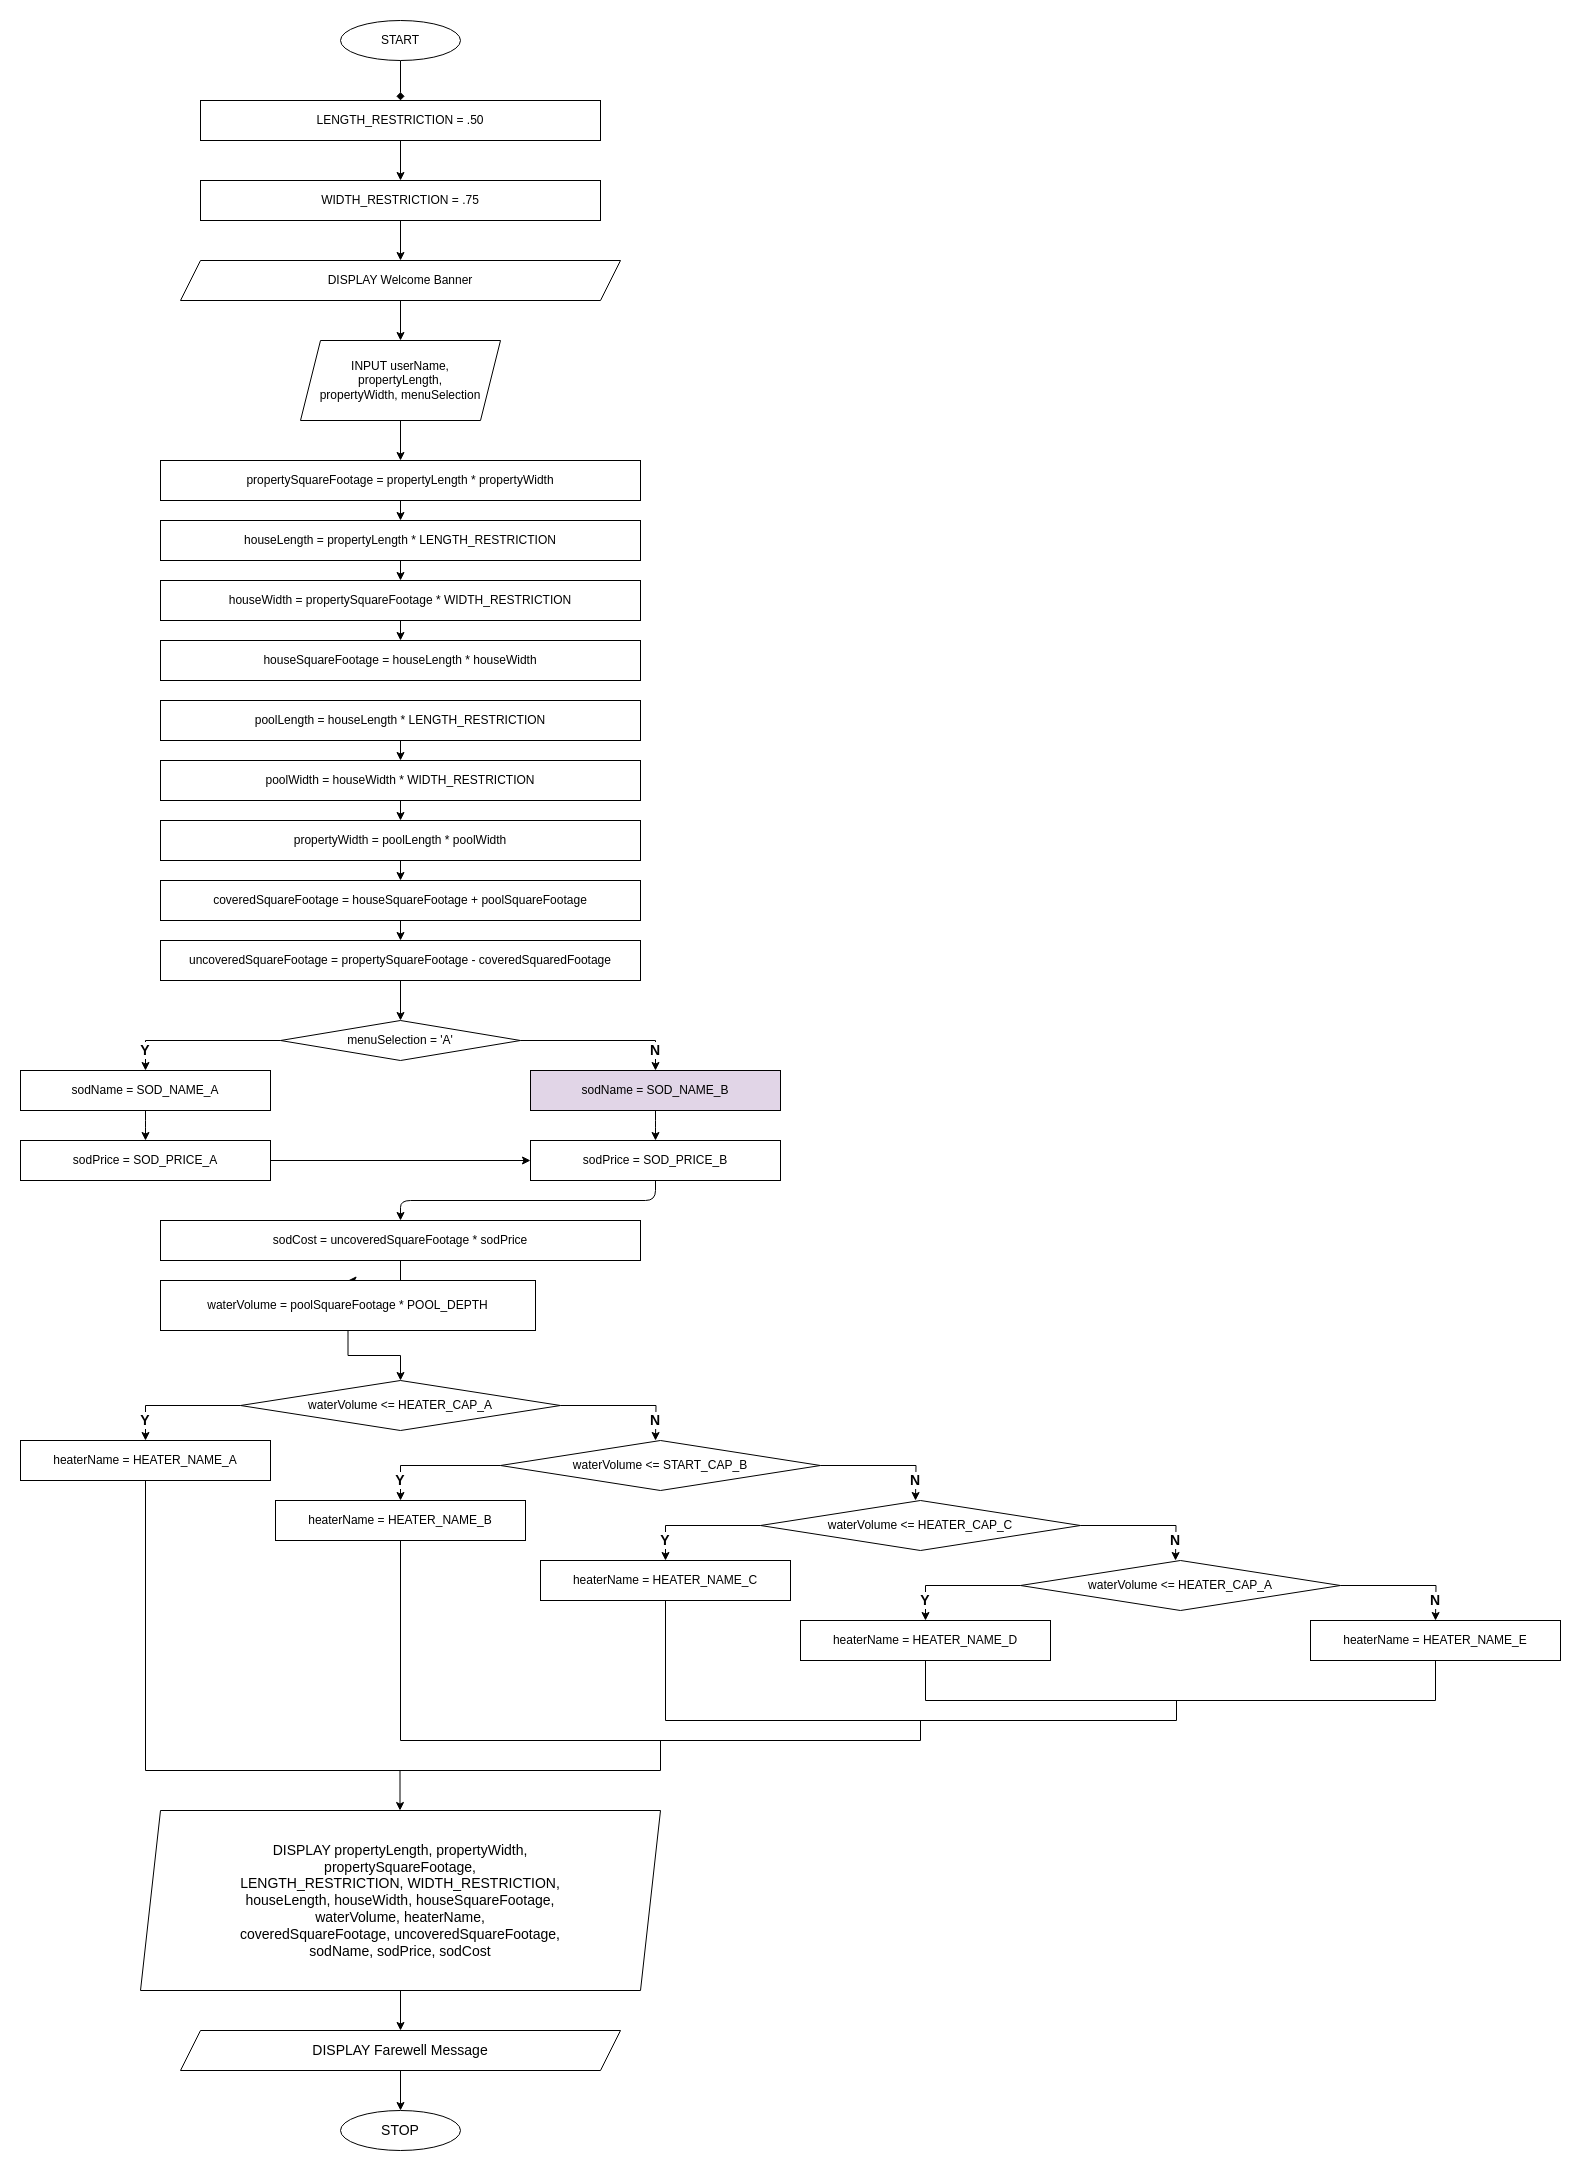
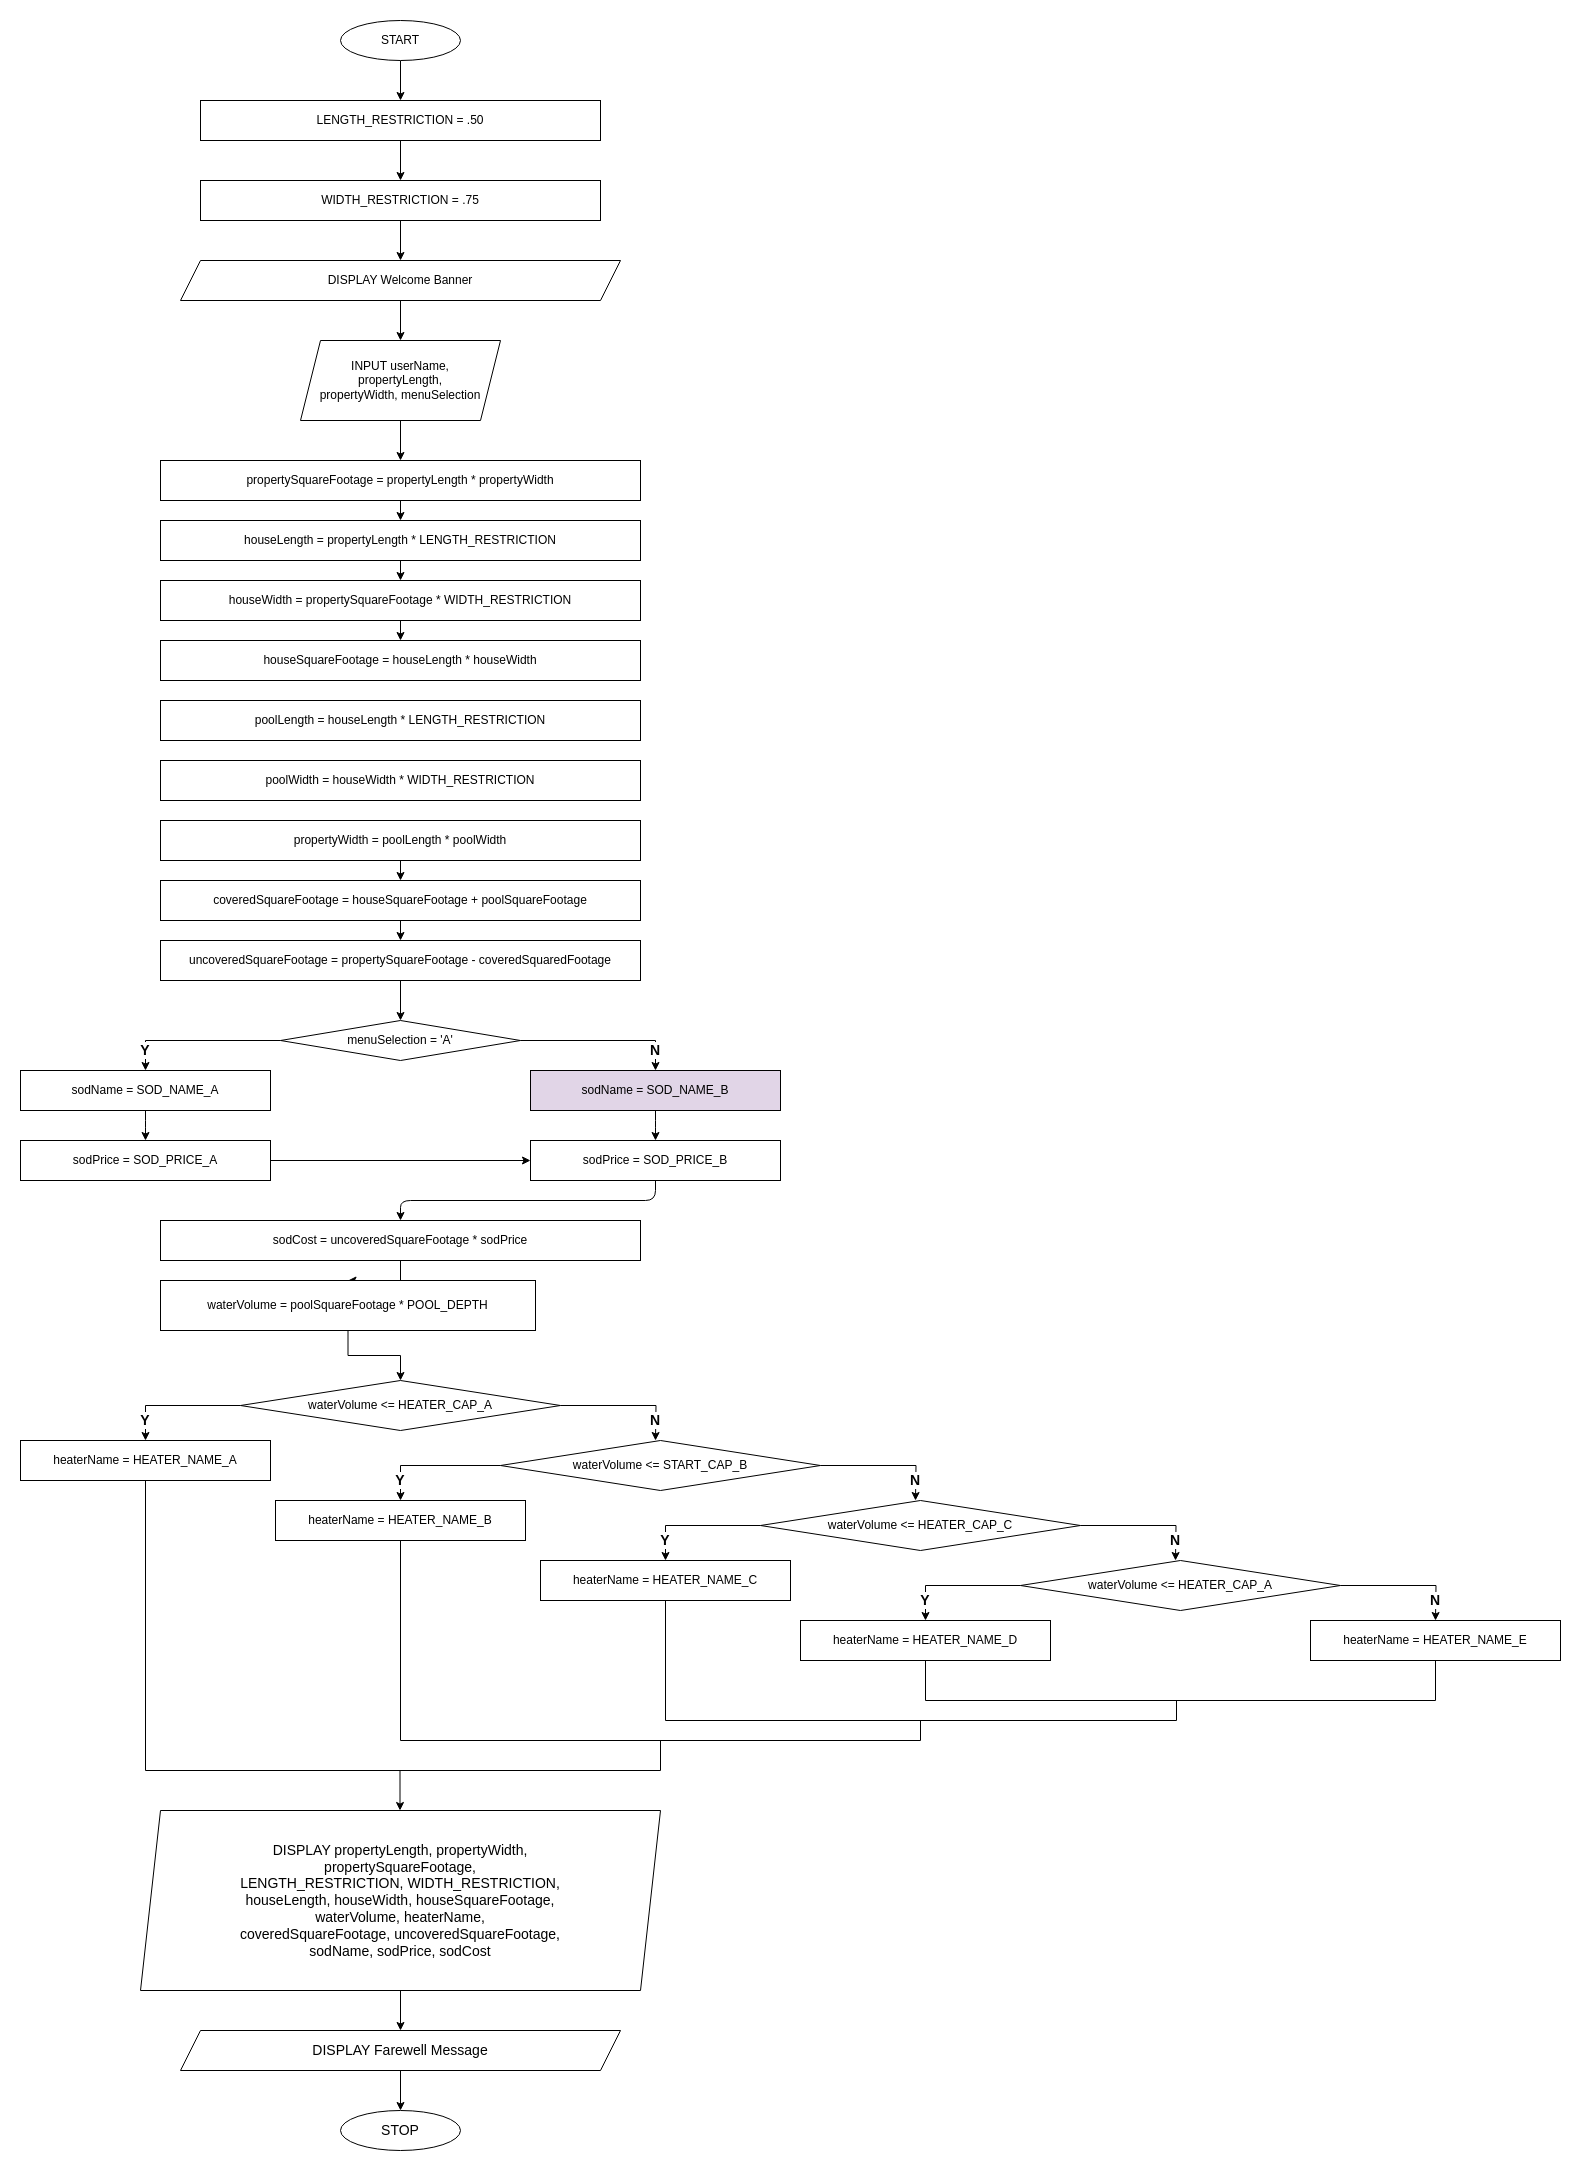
edge "START" -> "LENGTH_RESTRICTION = .50": arrowhead diamond -> classic
edge "poolLength = houseLength * LENGTH_RESTRICTION" -> "poolWidth = houseWidth * WIDTH_RESTRICTION": removed
edge "poolWidth = houseWidth * WIDTH_RESTRICTION" -> "propertyWidth = poolLength * poolWidth": removed
